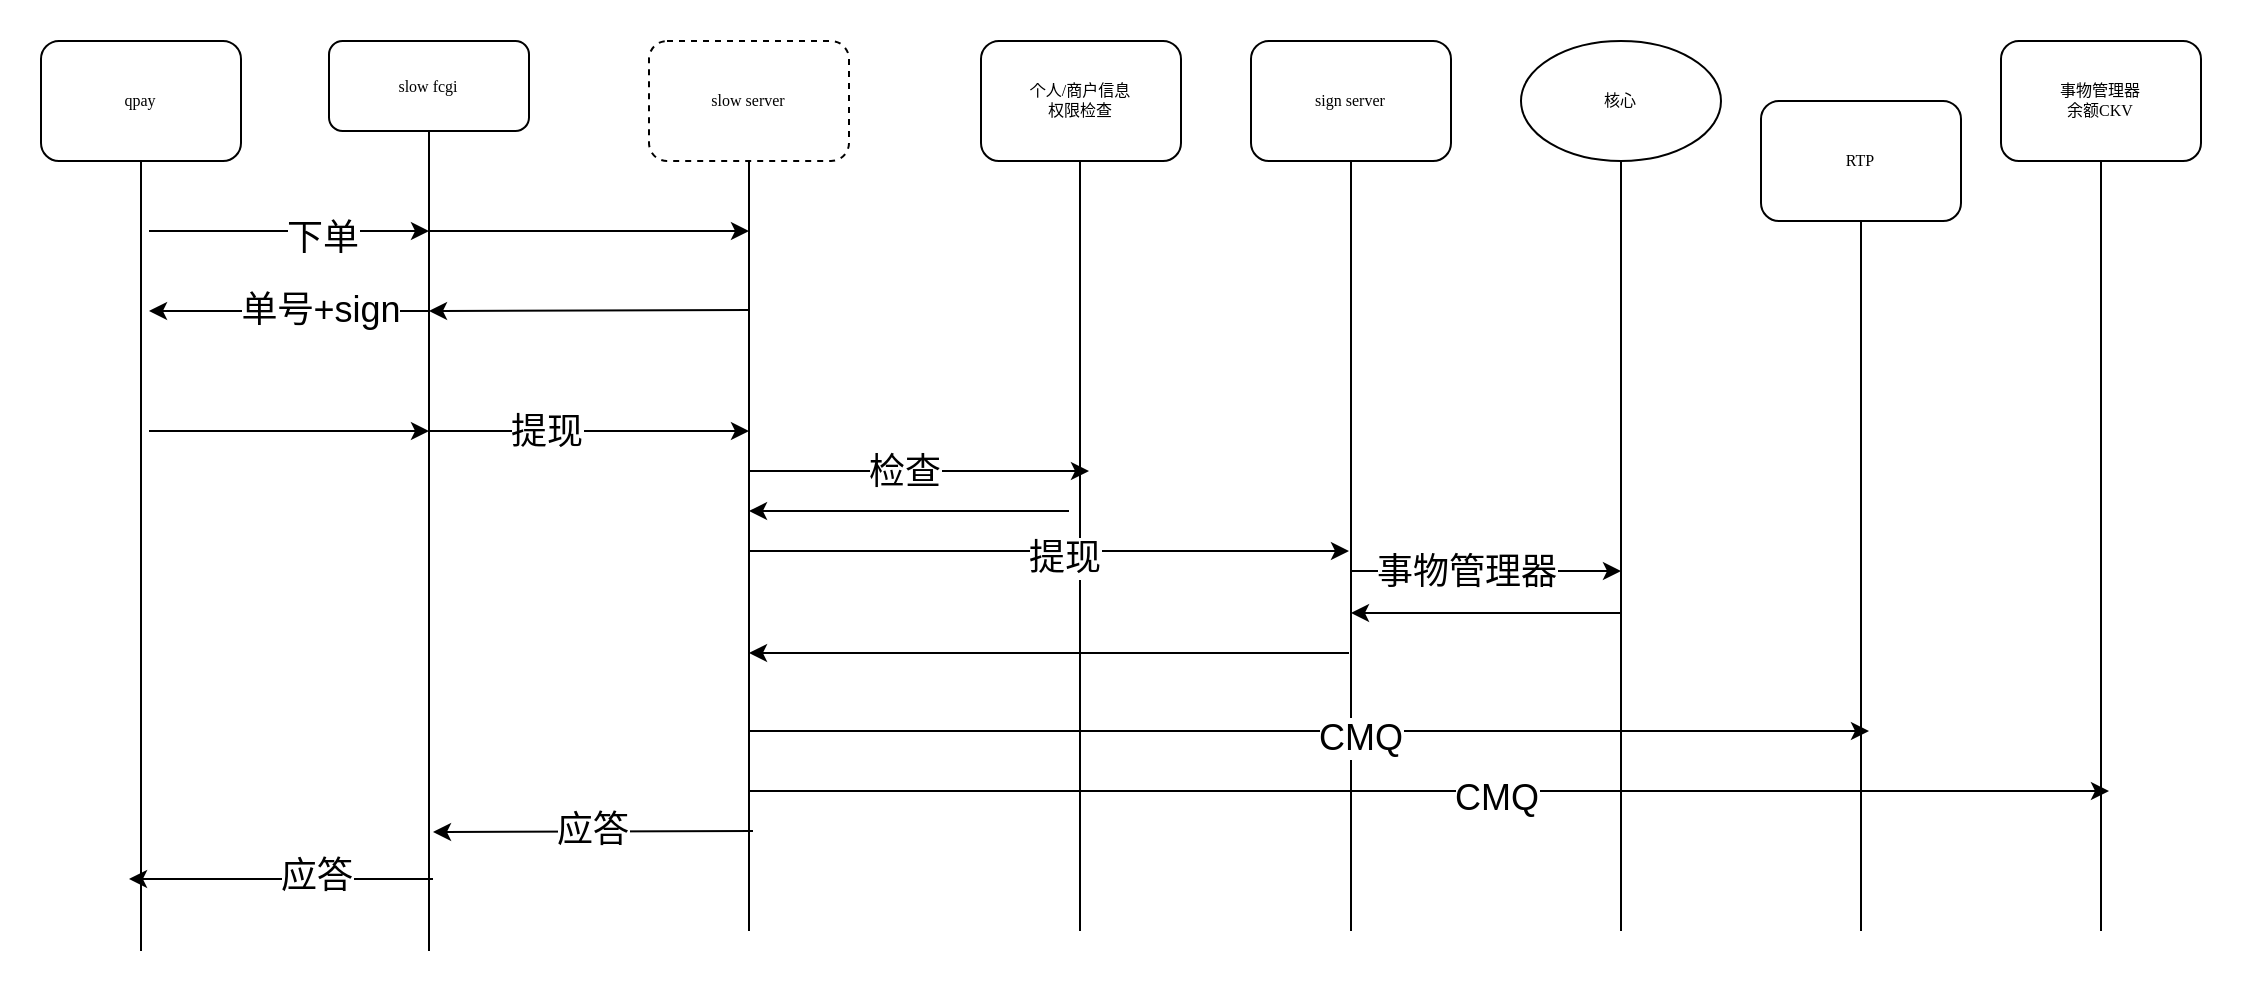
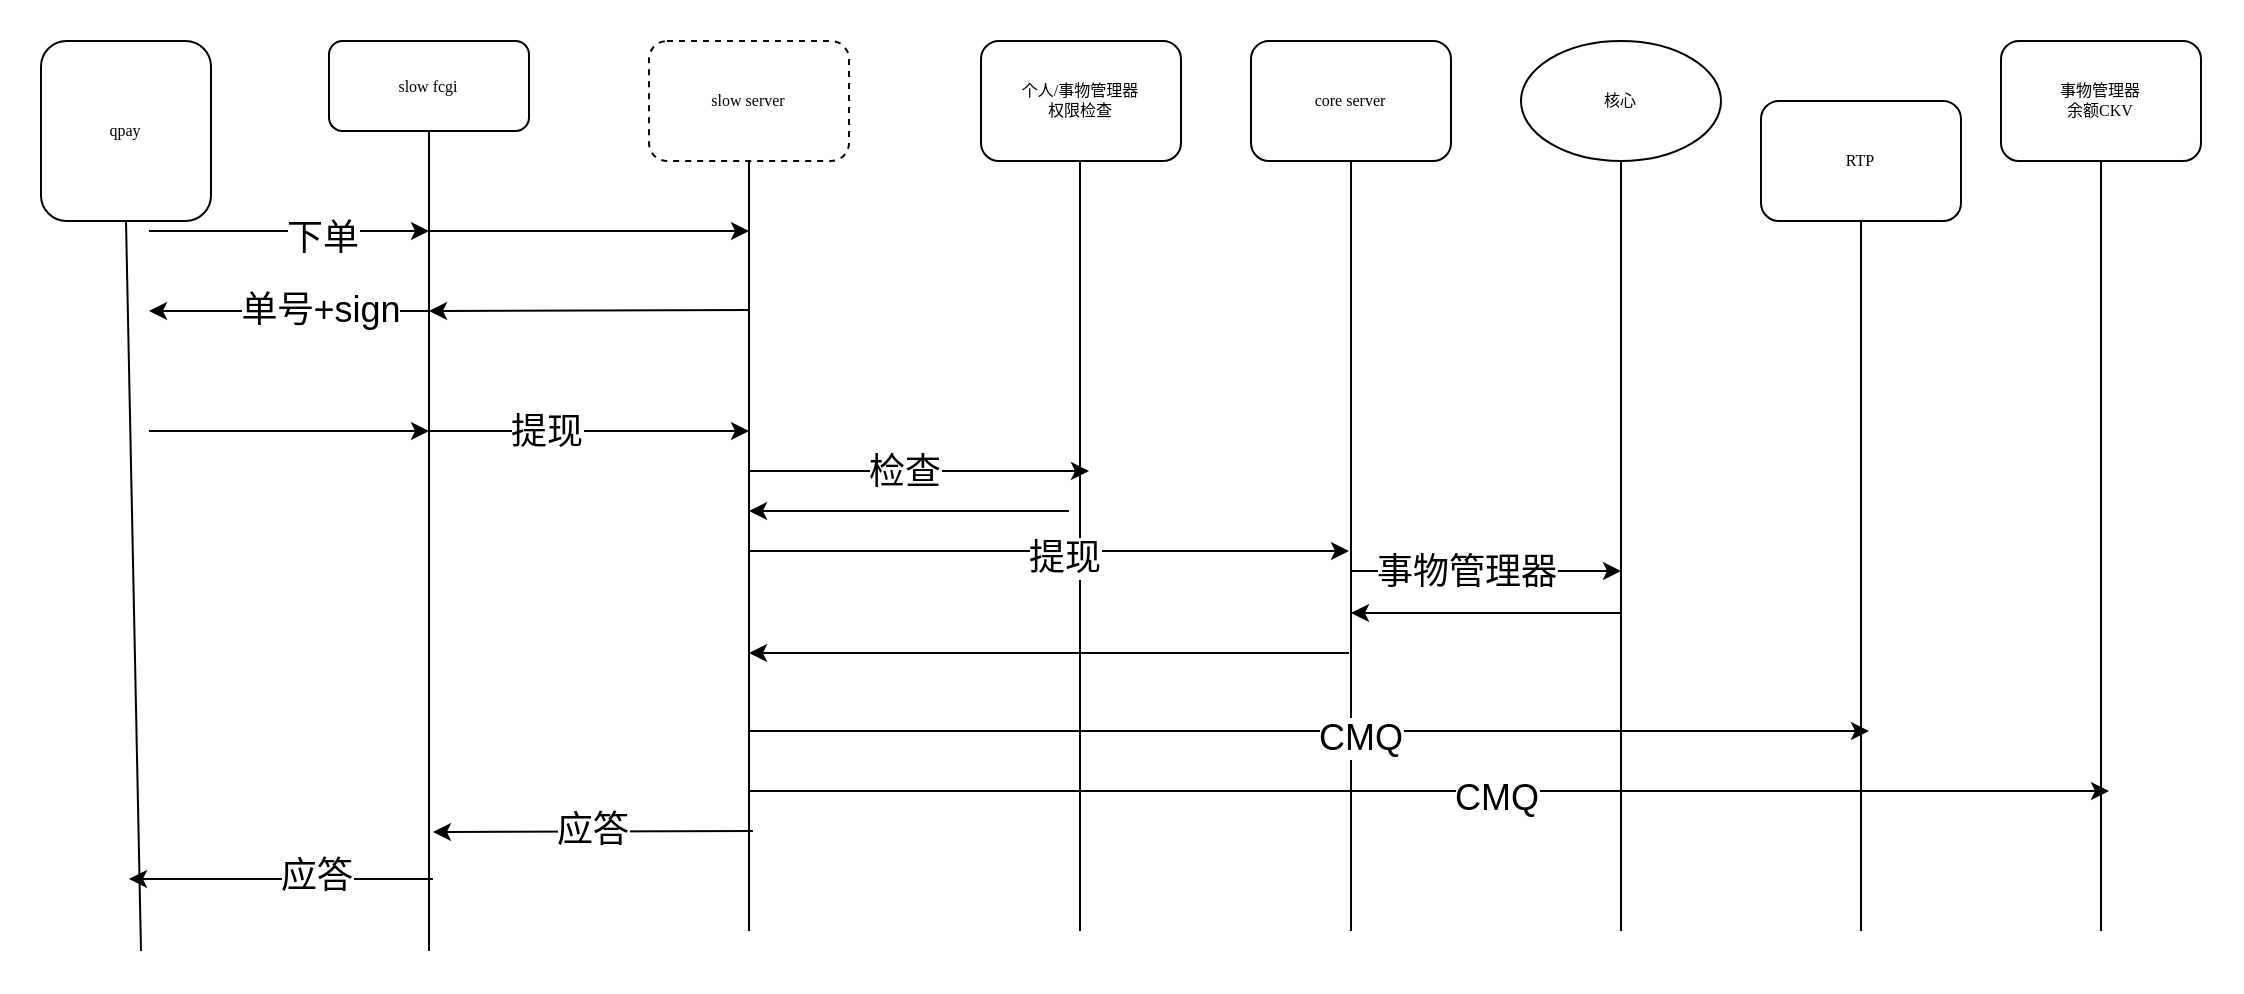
node "qpay": size 200x120 -> 170x180
node "个人/商户信息 权限检查": label "个人/商户信息 权限检查" -> "个人/事物管理器 权限检查"
node "sign server": label "sign server" -> "core server"
